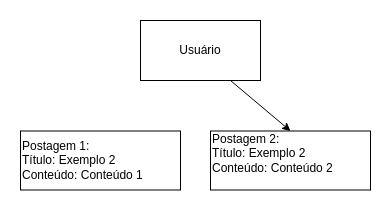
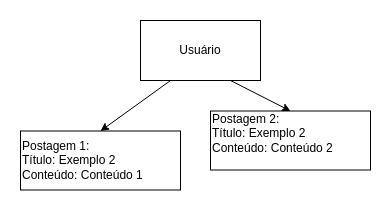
edge "Usuário" -> "Postagem 1: Título: Exemplo 2 Conteúdo: Conteúdo 1": added
node "Postagem 2: Título: Exemplo 2 Conteúdo: Conteúdo 2": moved (291, 161) -> (291, 141)
